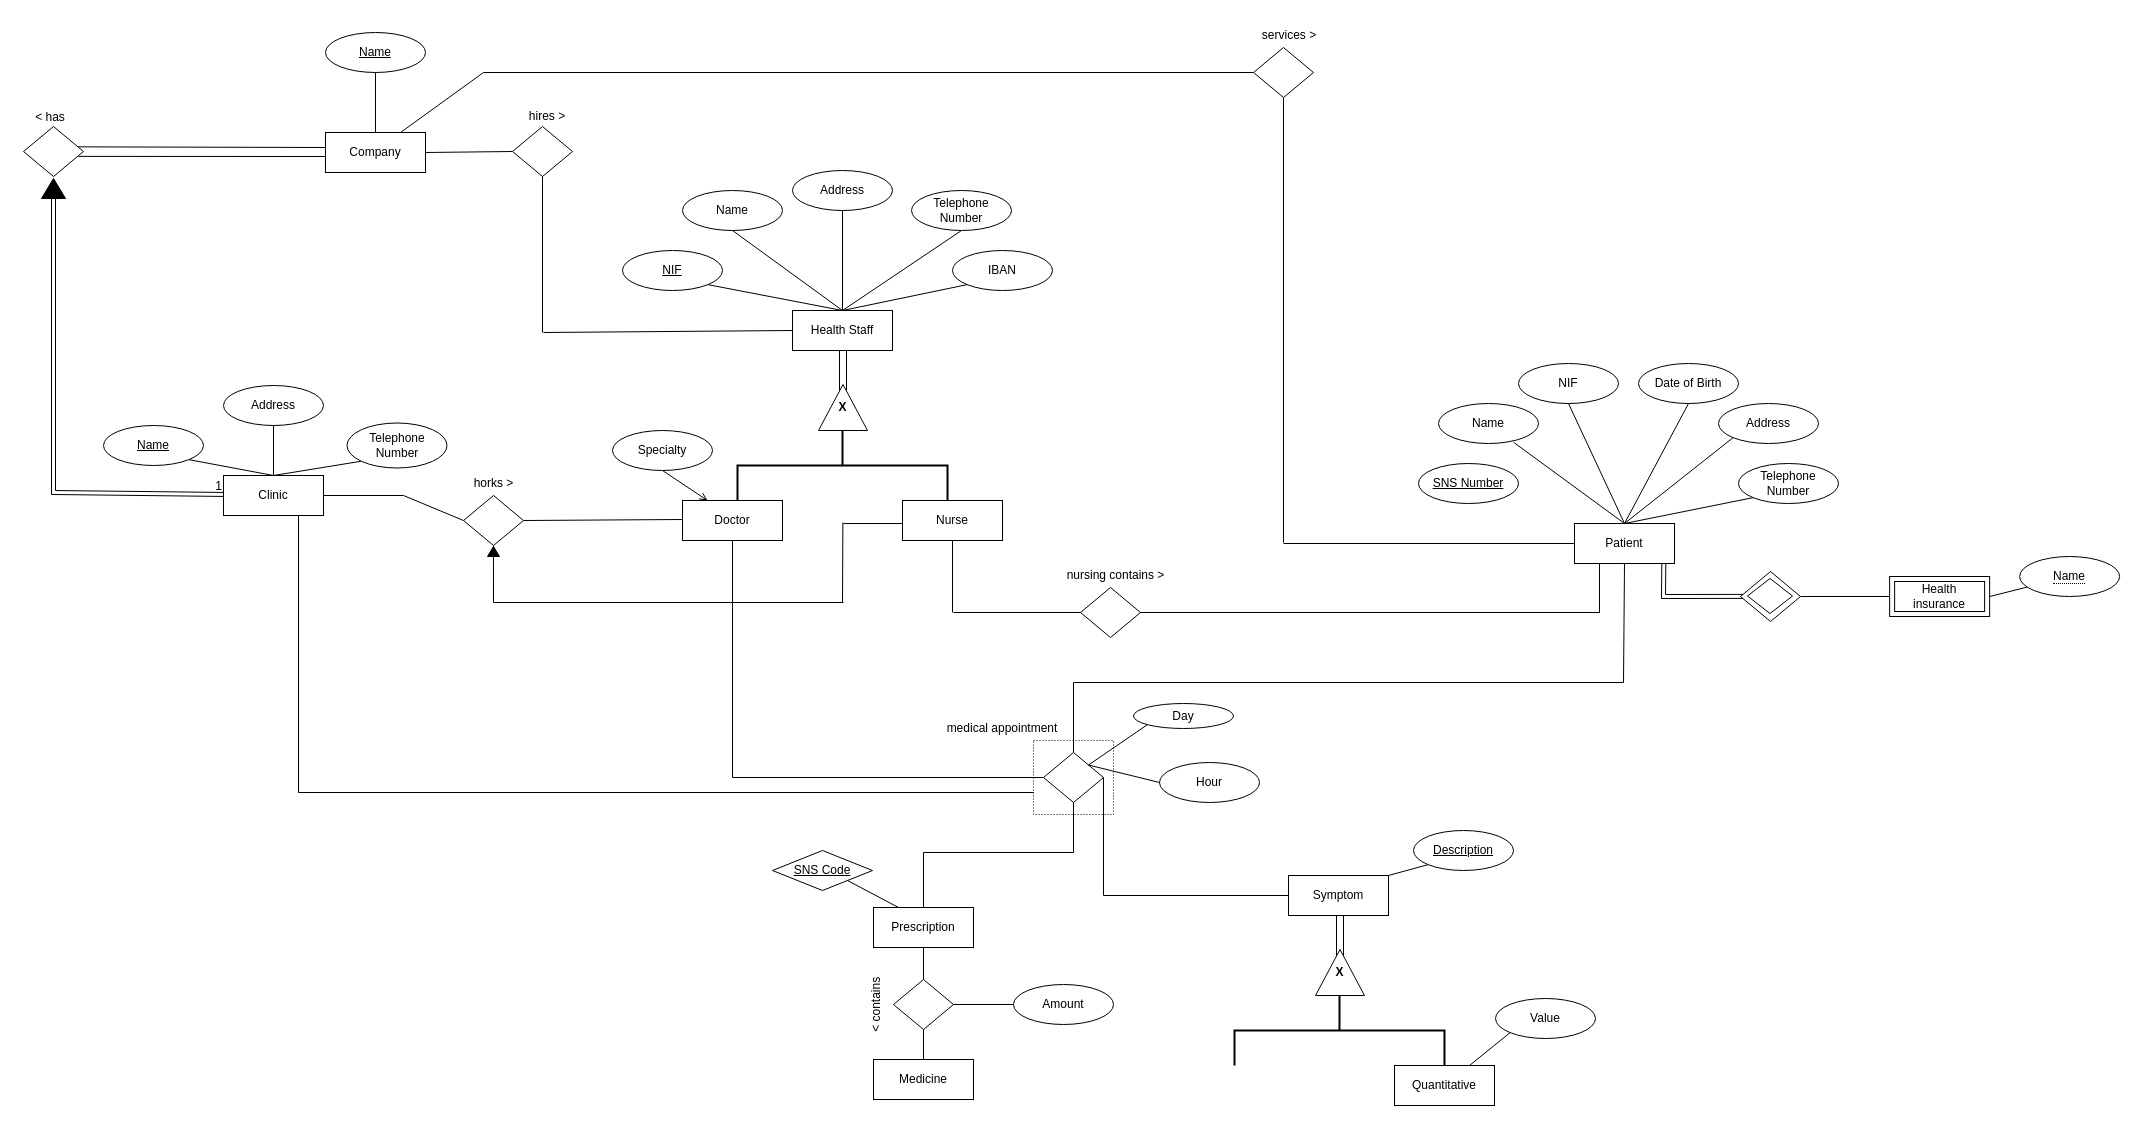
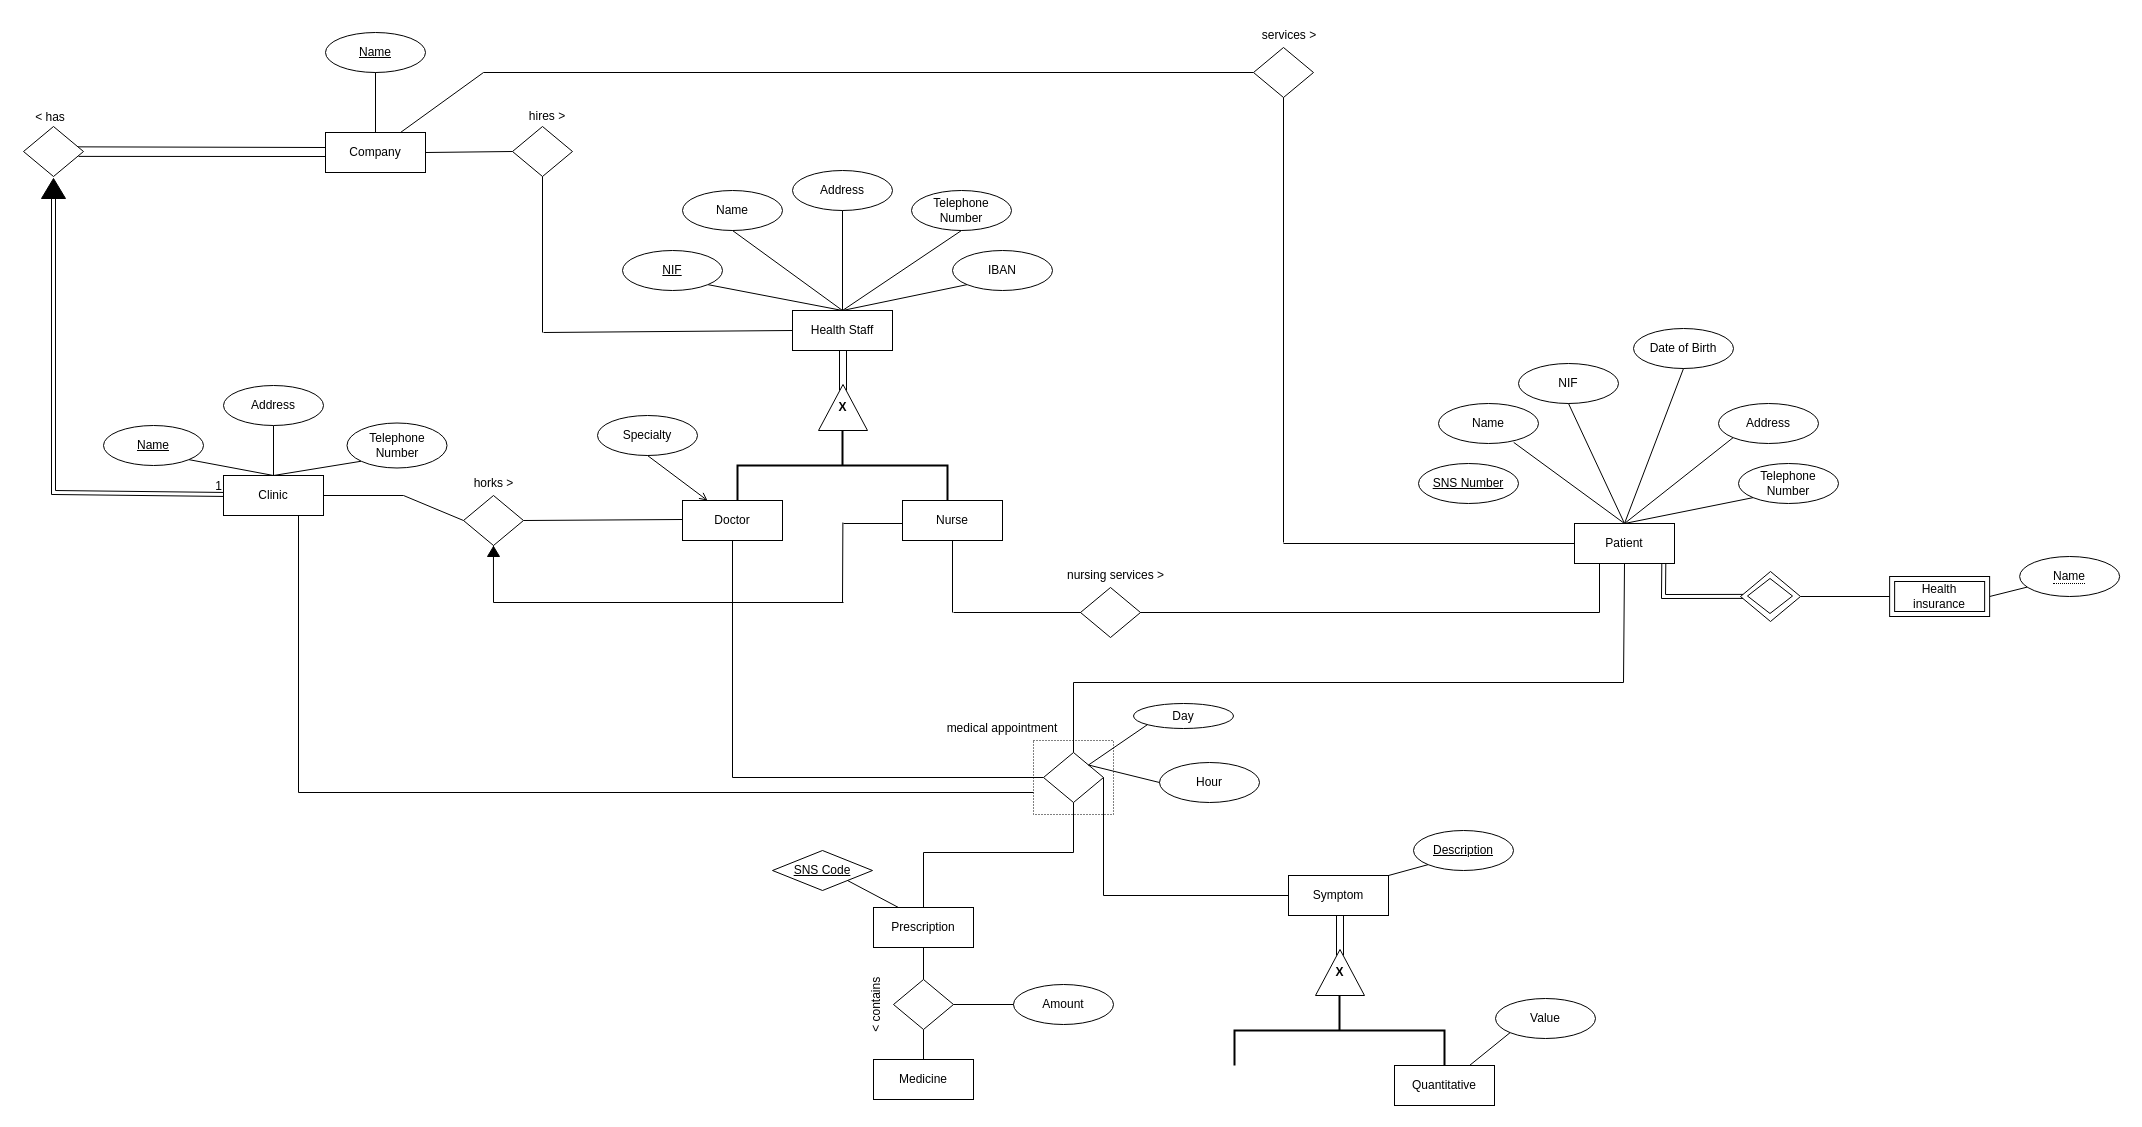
node "Date of Birth": moved (1689, 384) -> (1684, 349)
node "Specialty": moved (663, 451) -> (648, 436)
node "nursing contains >": label "nursing contains >" -> "nursing services >"
